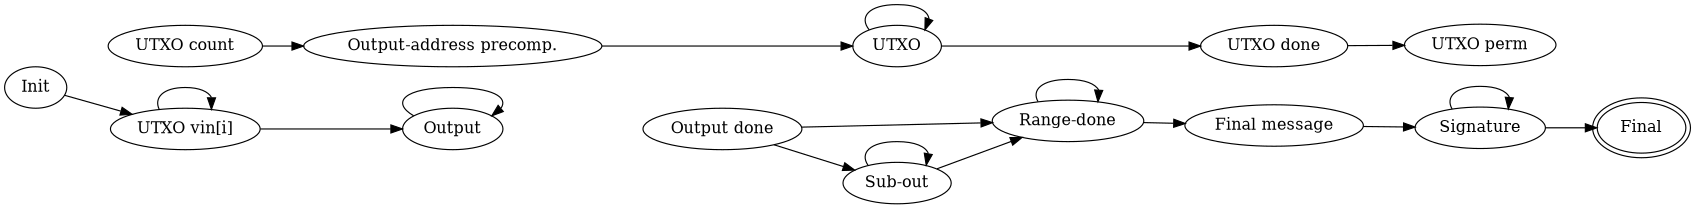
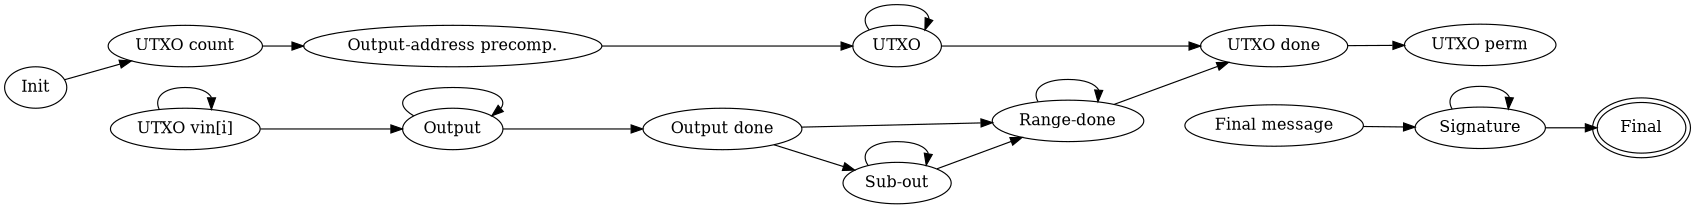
edge "Init" -> "UTXO vin[i]": now "Init" -> "UTXO count"
edge "Range-done" -> "Final message": now "Range-done" -> "UTXO done"
edge "Output" -> "Output done": added
